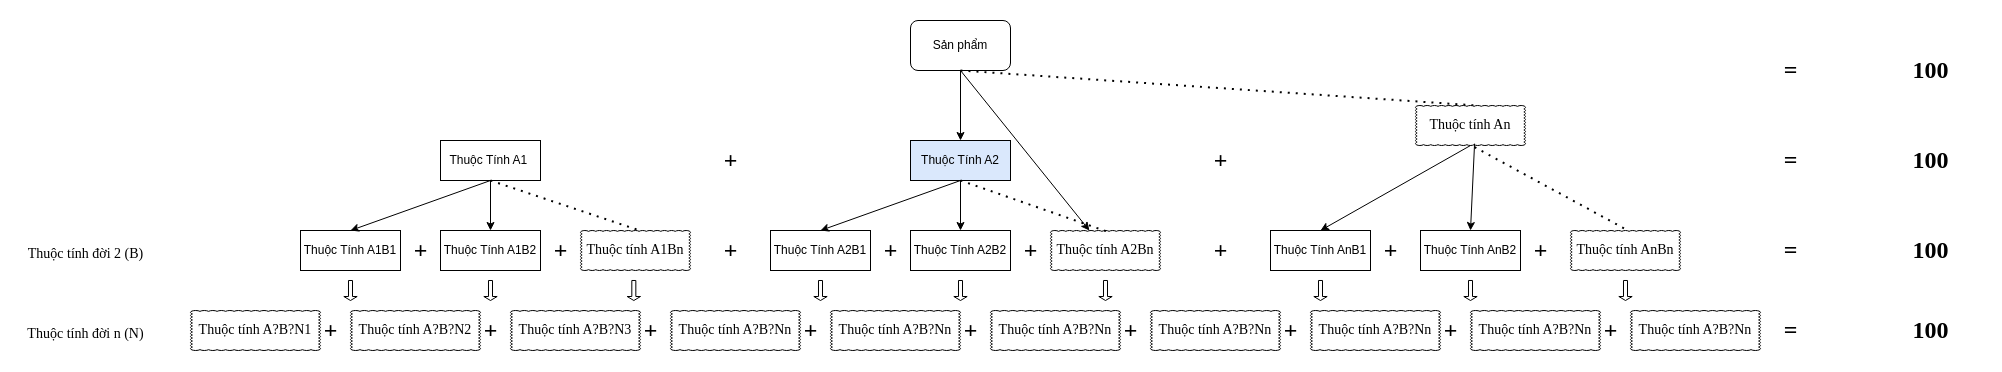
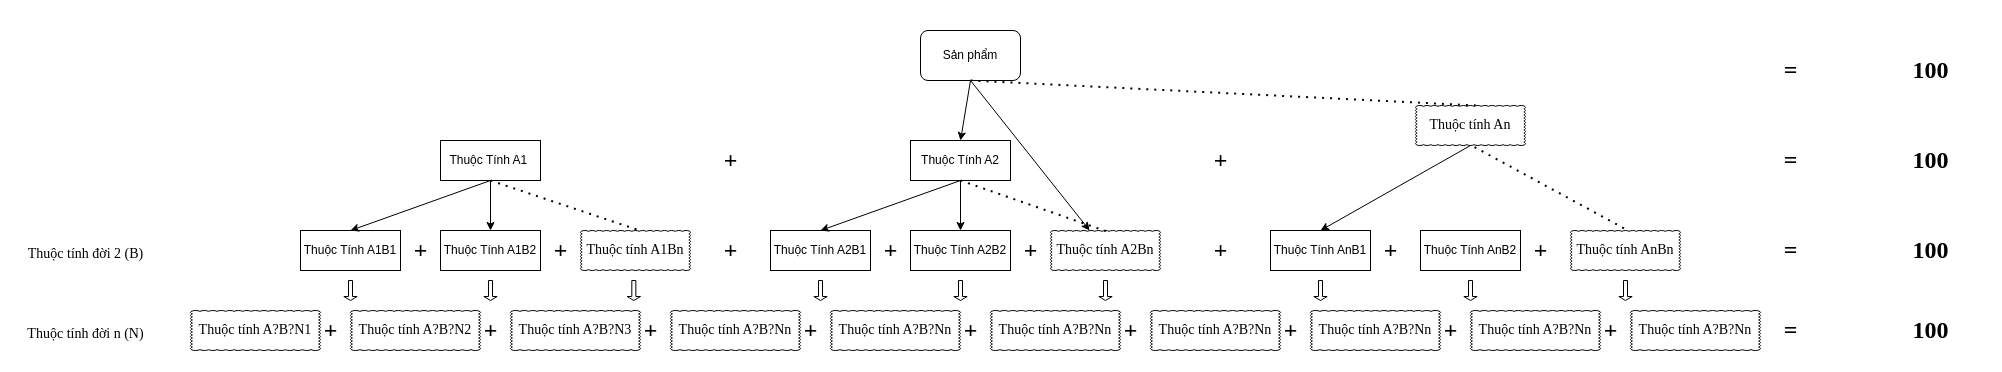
node "Sản phẩm": moved (961, 46) -> (971, 56)
node "Thuộc Tính A2": fillcolor #dae8fc -> #ffffff
edge "Thuộc tính An" -> "Thuộc Tính AnB2": removed
